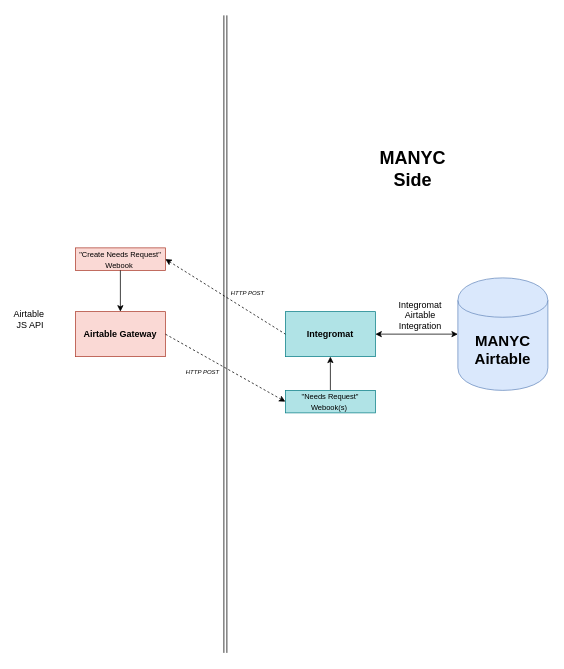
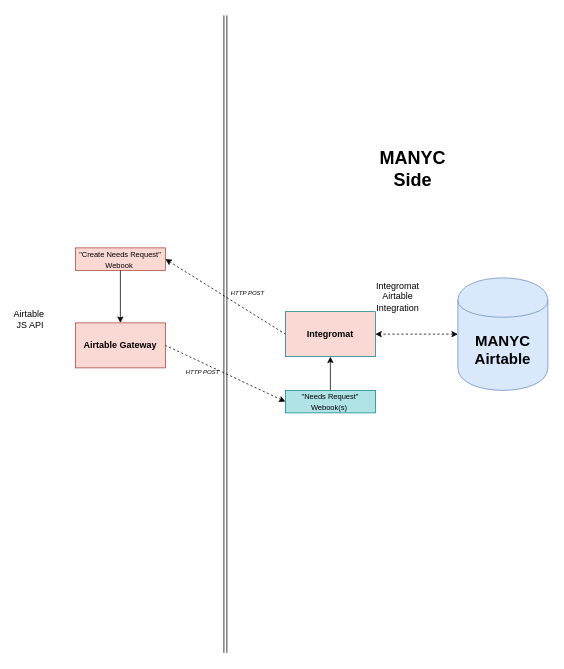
node "Integromat Airtable Integration": moved (420, 315) -> (398, 297)
node "Airtable Gateway": moved (120, 334) -> (120, 345)
node "Integromat": fillcolor #b0e3e6 -> #fad9d5
edge "Integromat" -- "MANYC Airtable": style solid -> dashed
